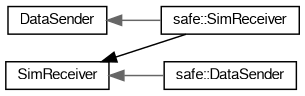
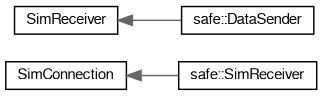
node "DataSender": label "DataSender" -> "SimConnection"
edge "safe::SimReceiver" -> "SimReceiver": removed
